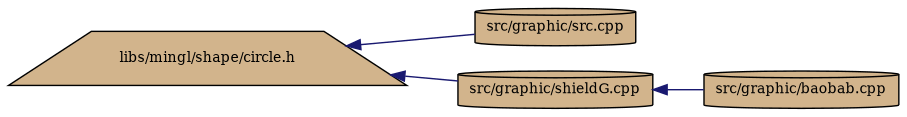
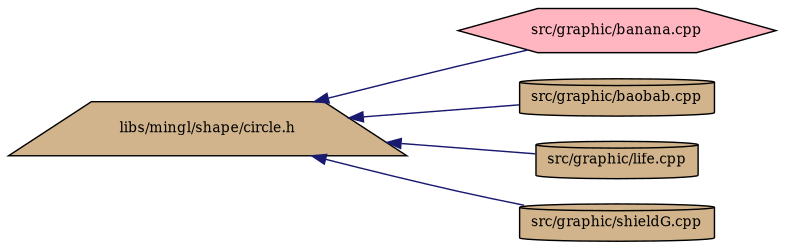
node "src/graphic/src.cpp": label "src/graphic/src.cpp" -> "src/graphic/life.cpp"
node "src/graphic/banana.cpp": added
edge "src/graphic/baobab.cpp" -> "src/graphic/shieldG.cpp": now "src/graphic/baobab.cpp" -> "libs/mingl/shape/circle.h"
